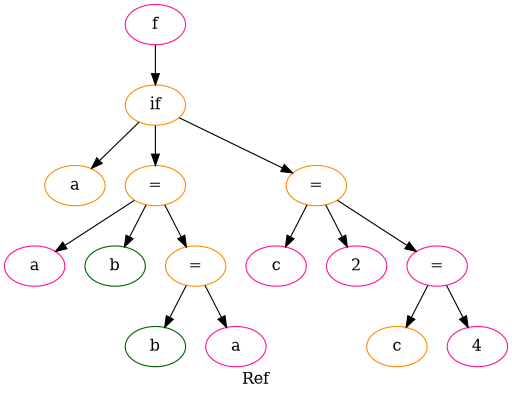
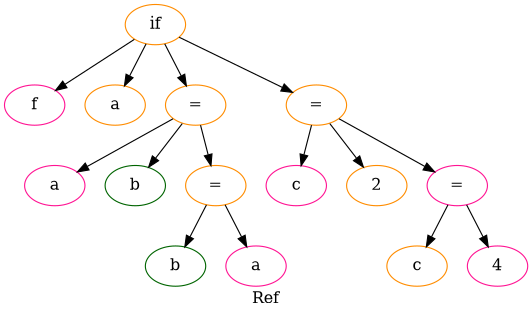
edge "f" -> "if": reversed
node "2": color deeppink -> darkorange
